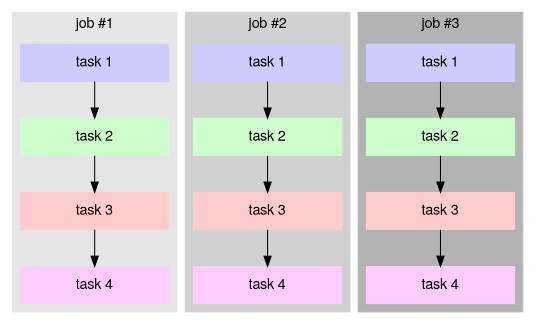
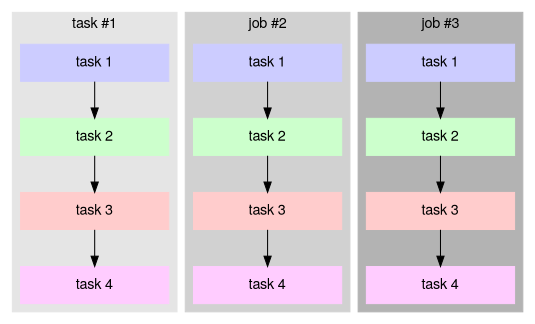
cluster "job #1": label "job #1" -> "task #1"
